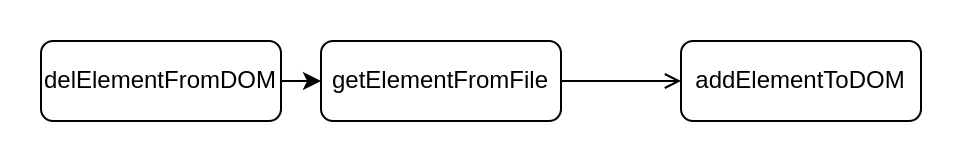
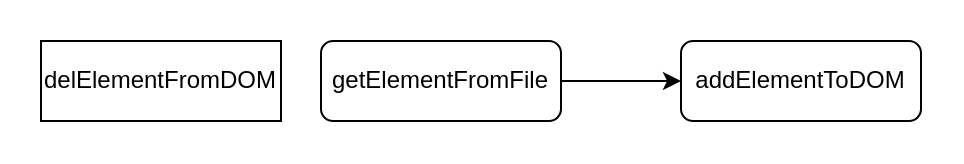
node "delElementFromDOM": shape rounded rectangle -> rectangle
edge "delElementFromDOM" -> "getElementFromFile": removed
edge "getElementFromFile" -> "addElementToDOM": arrowhead open -> classic
